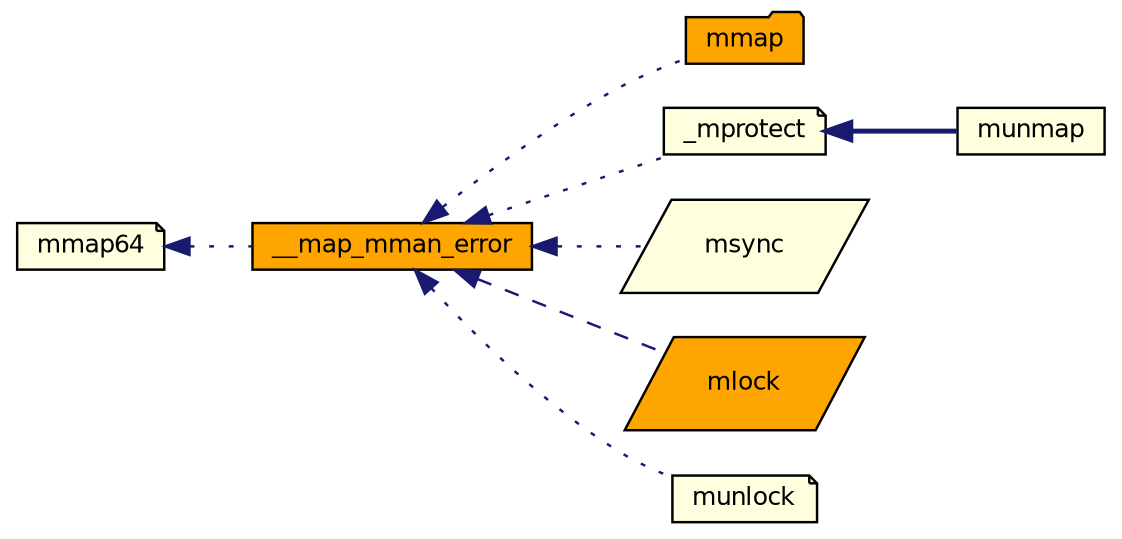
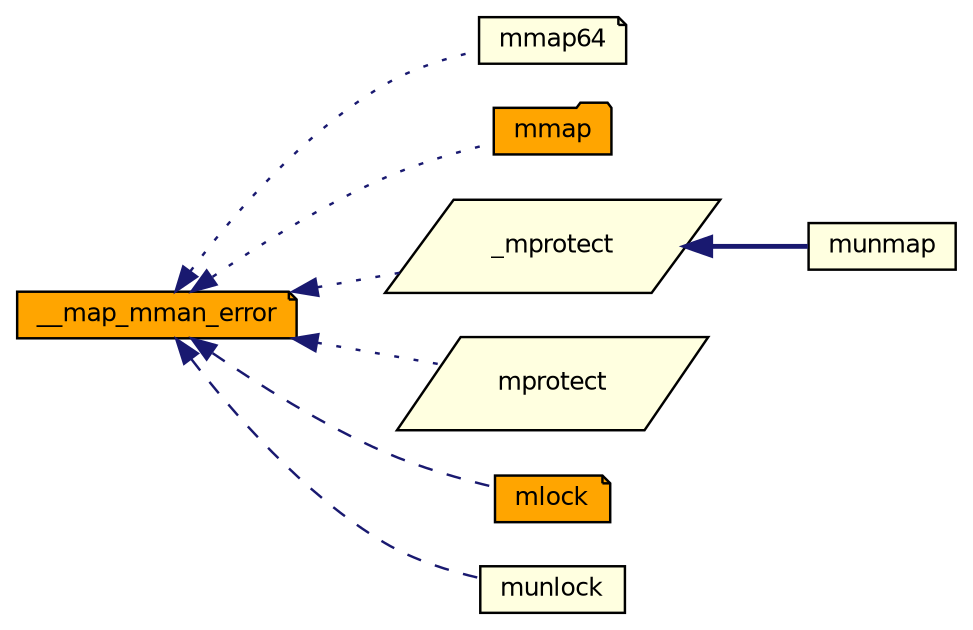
node "_mprotect": shape note -> parallelogram
edge "__map_mman_error" -> "mmap64": reversed
node "__map_mman_error": shape box -> note
node "msync": label "msync" -> "mprotect"
node "mlock": shape parallelogram -> note
edge "munlock" -> "__map_mman_error": style dotted -> dashed
node "munlock": shape note -> box
